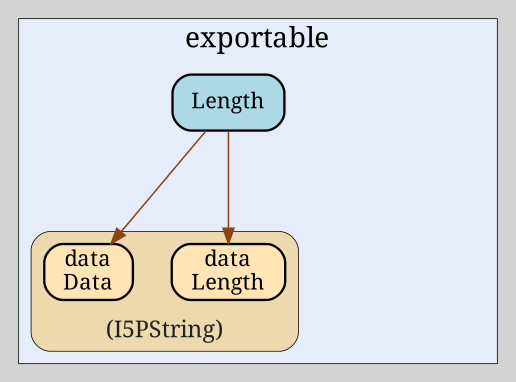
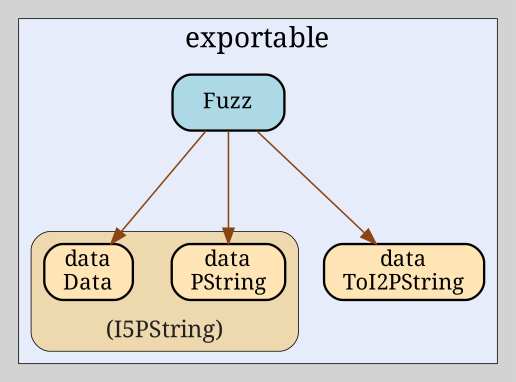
node "Length": label "Length" -> "Fuzz"
node "data Length": label "data Length" -> "data PString"
node "data ToI2PString": added
